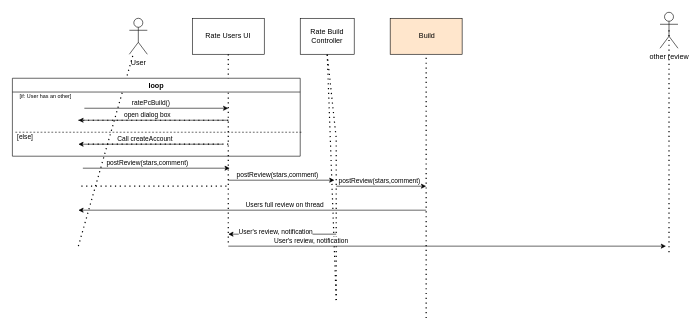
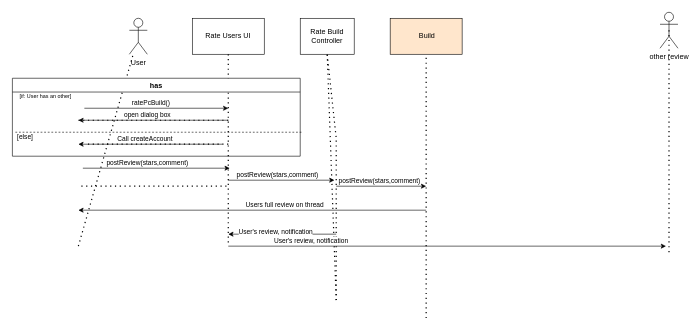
node "loop": label "loop" -> "has"
